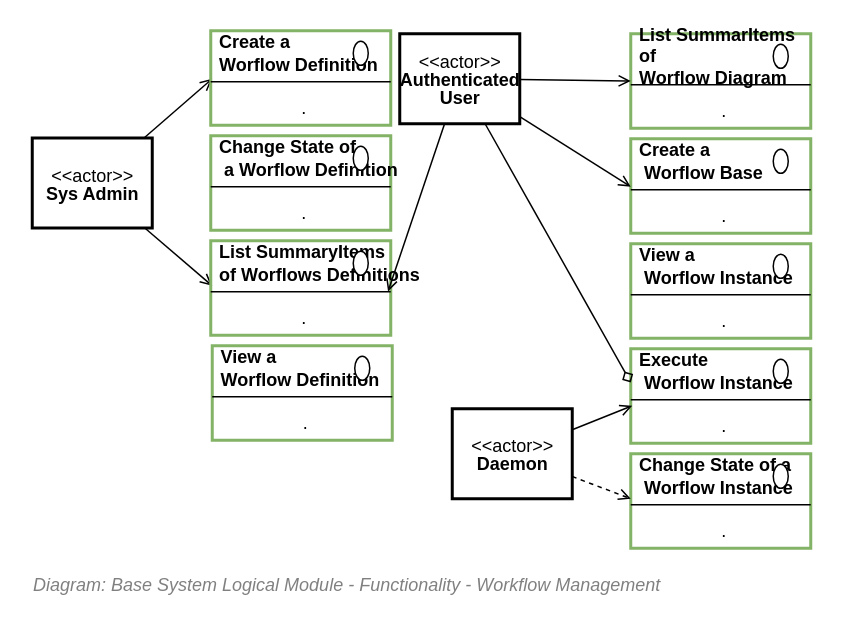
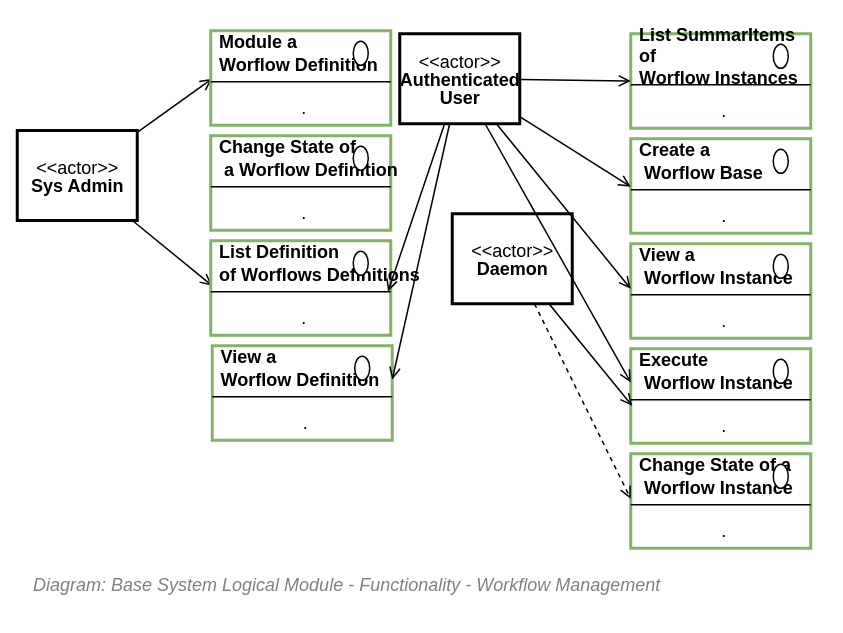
node "Create a Worflow Definition": label "Create a Worflow Definition" -> "Module a Worflow Definition"
node "List SummarItems of Worflow Diagram": label "List SummarItems of Worflow Diagram" -> "List SummarItems of Worflow Instances"
node "<<actor>> Sys Admin": moved (92, 183) -> (77, 176)
edge "<<actor>> Authenticated User" -> "View a Worflow Instance": added
edge "<<actor>> Authenticated User" -> "View a Worflow Definition": added
node "List SummaryItems of Worflows Definitions": label "List SummaryItems of Worflows Definitions" -> "List Definition of Worflows Definitions"
edge "<<actor>> Authenticated User" -> "Execute Worflow Instance": arrowhead diamond -> open
node "<<actor>> Daemon": moved (512, 454) -> (512, 259)
